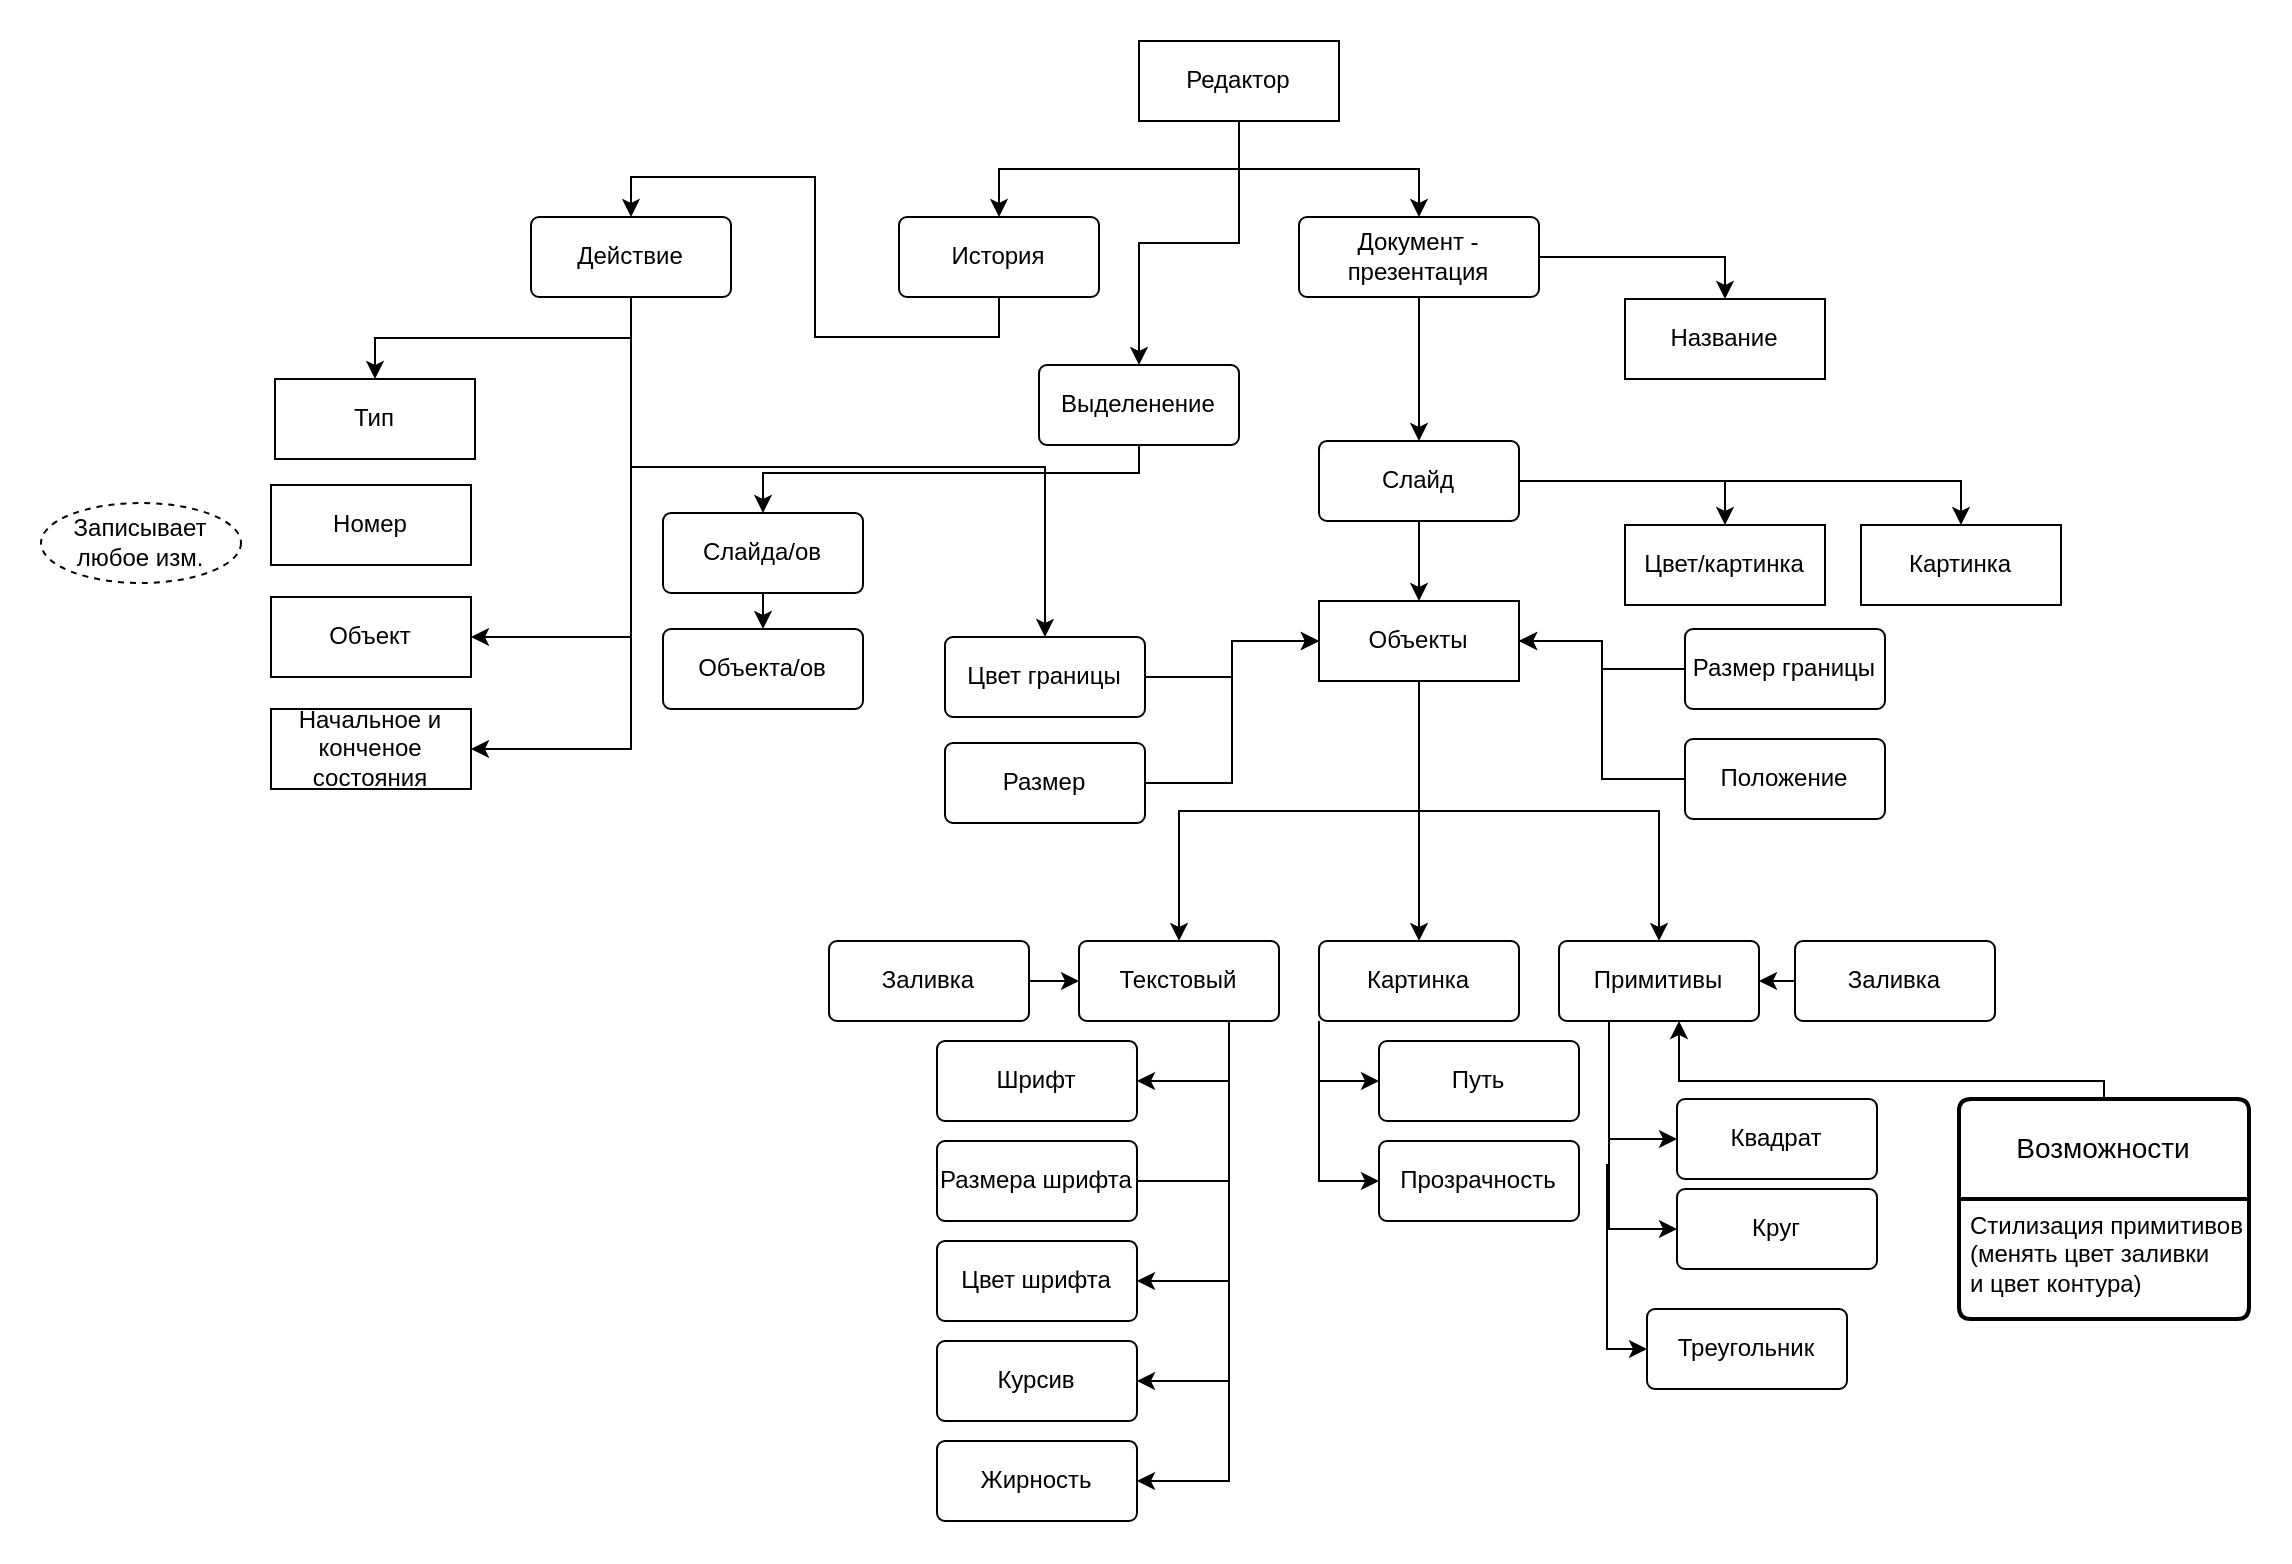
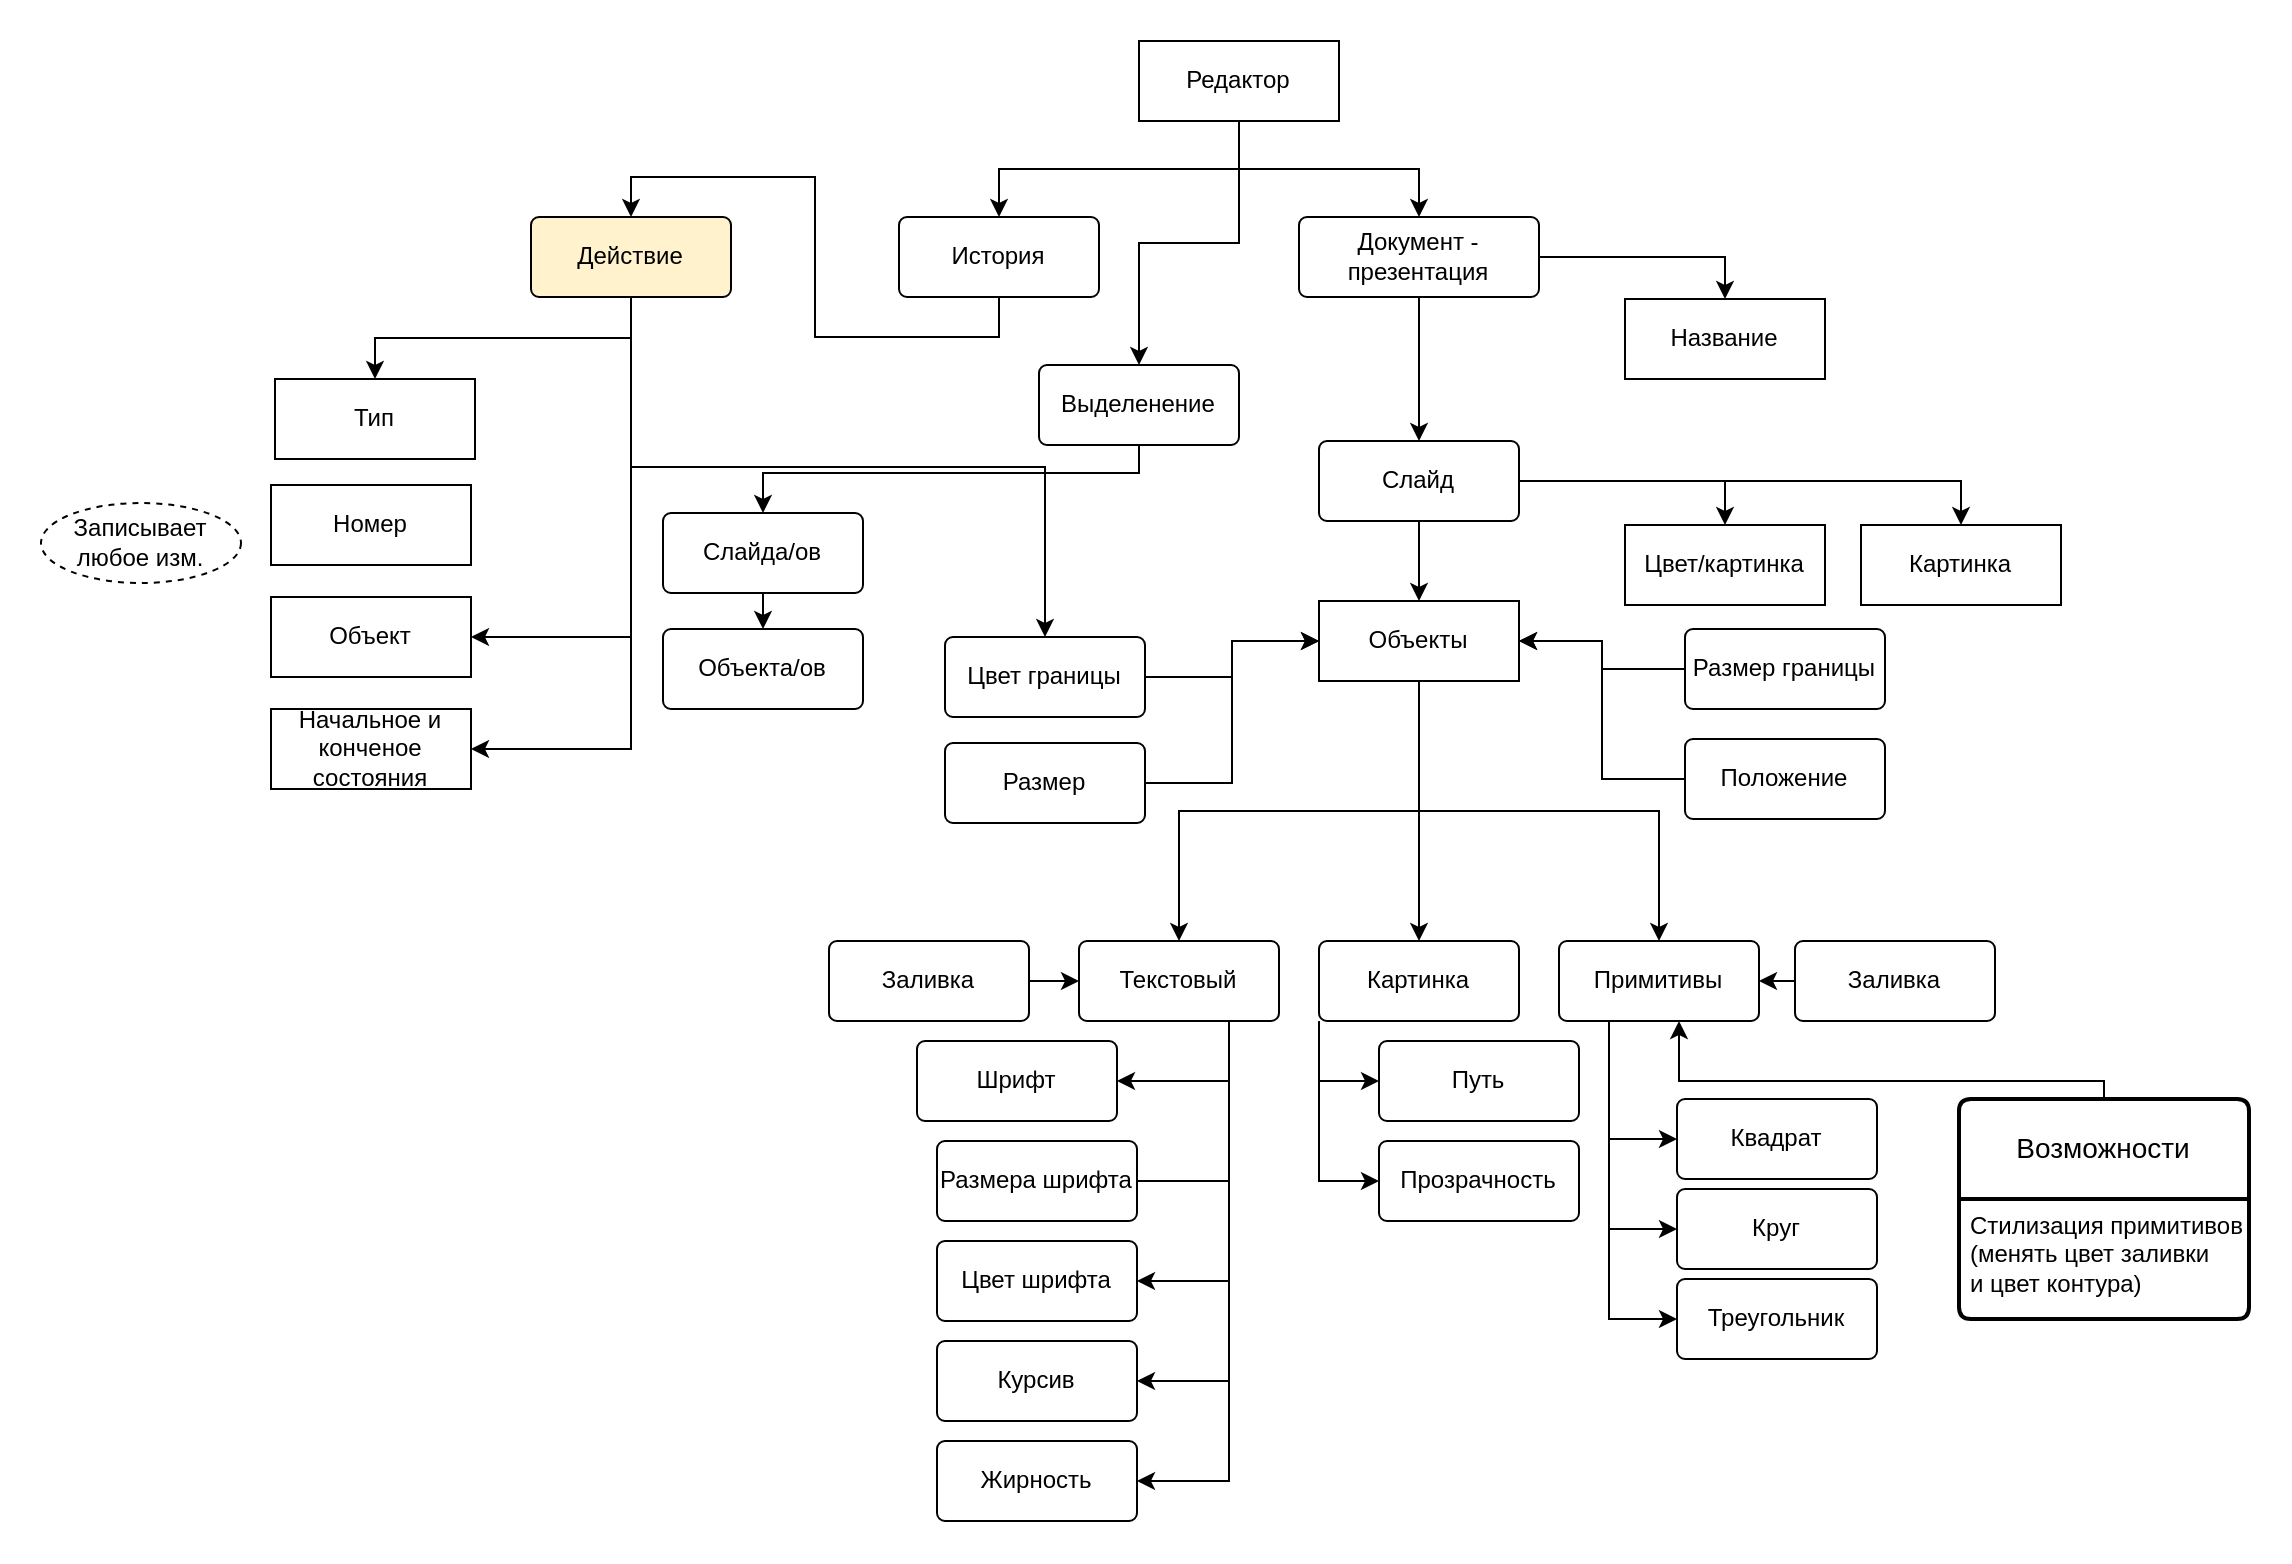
node "Действие": fillcolor #ffffff -> #fff2cc
node "Шрифт": moved (1037, 1081) -> (1017, 1081)
node "Треугольник": moved (1747, 1349) -> (1777, 1319)
